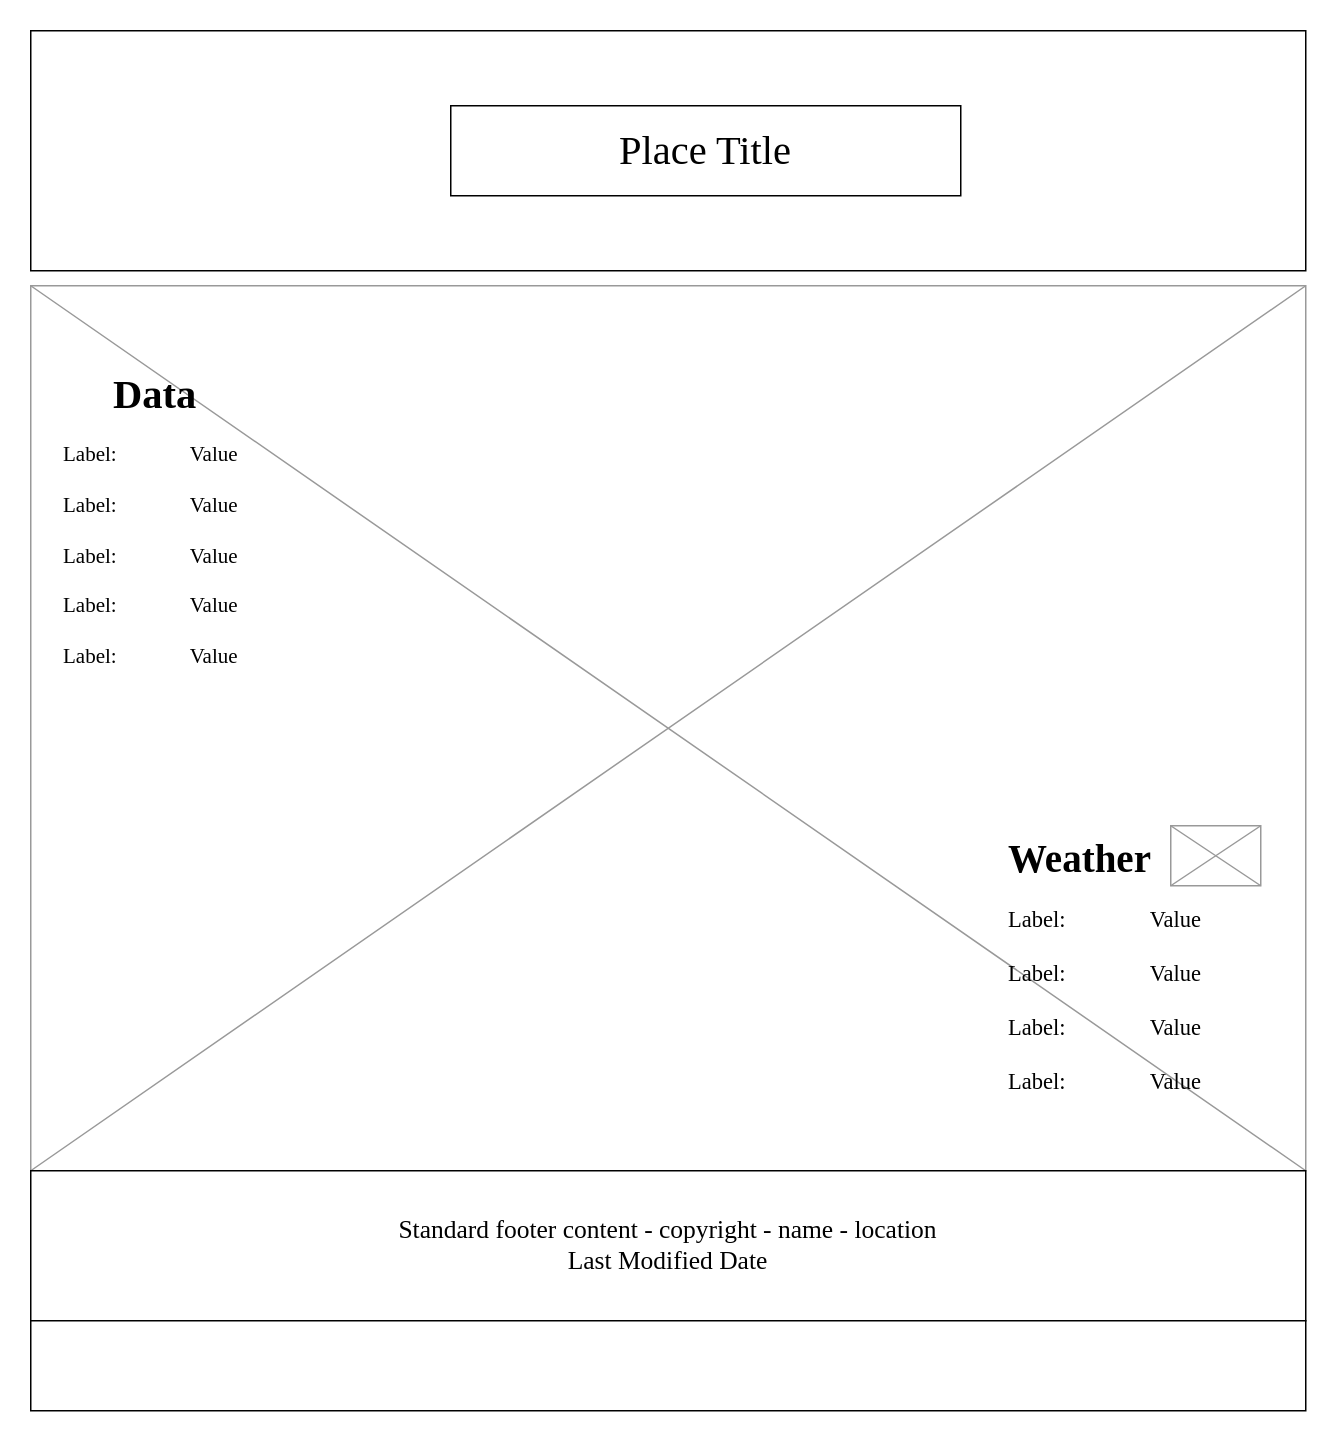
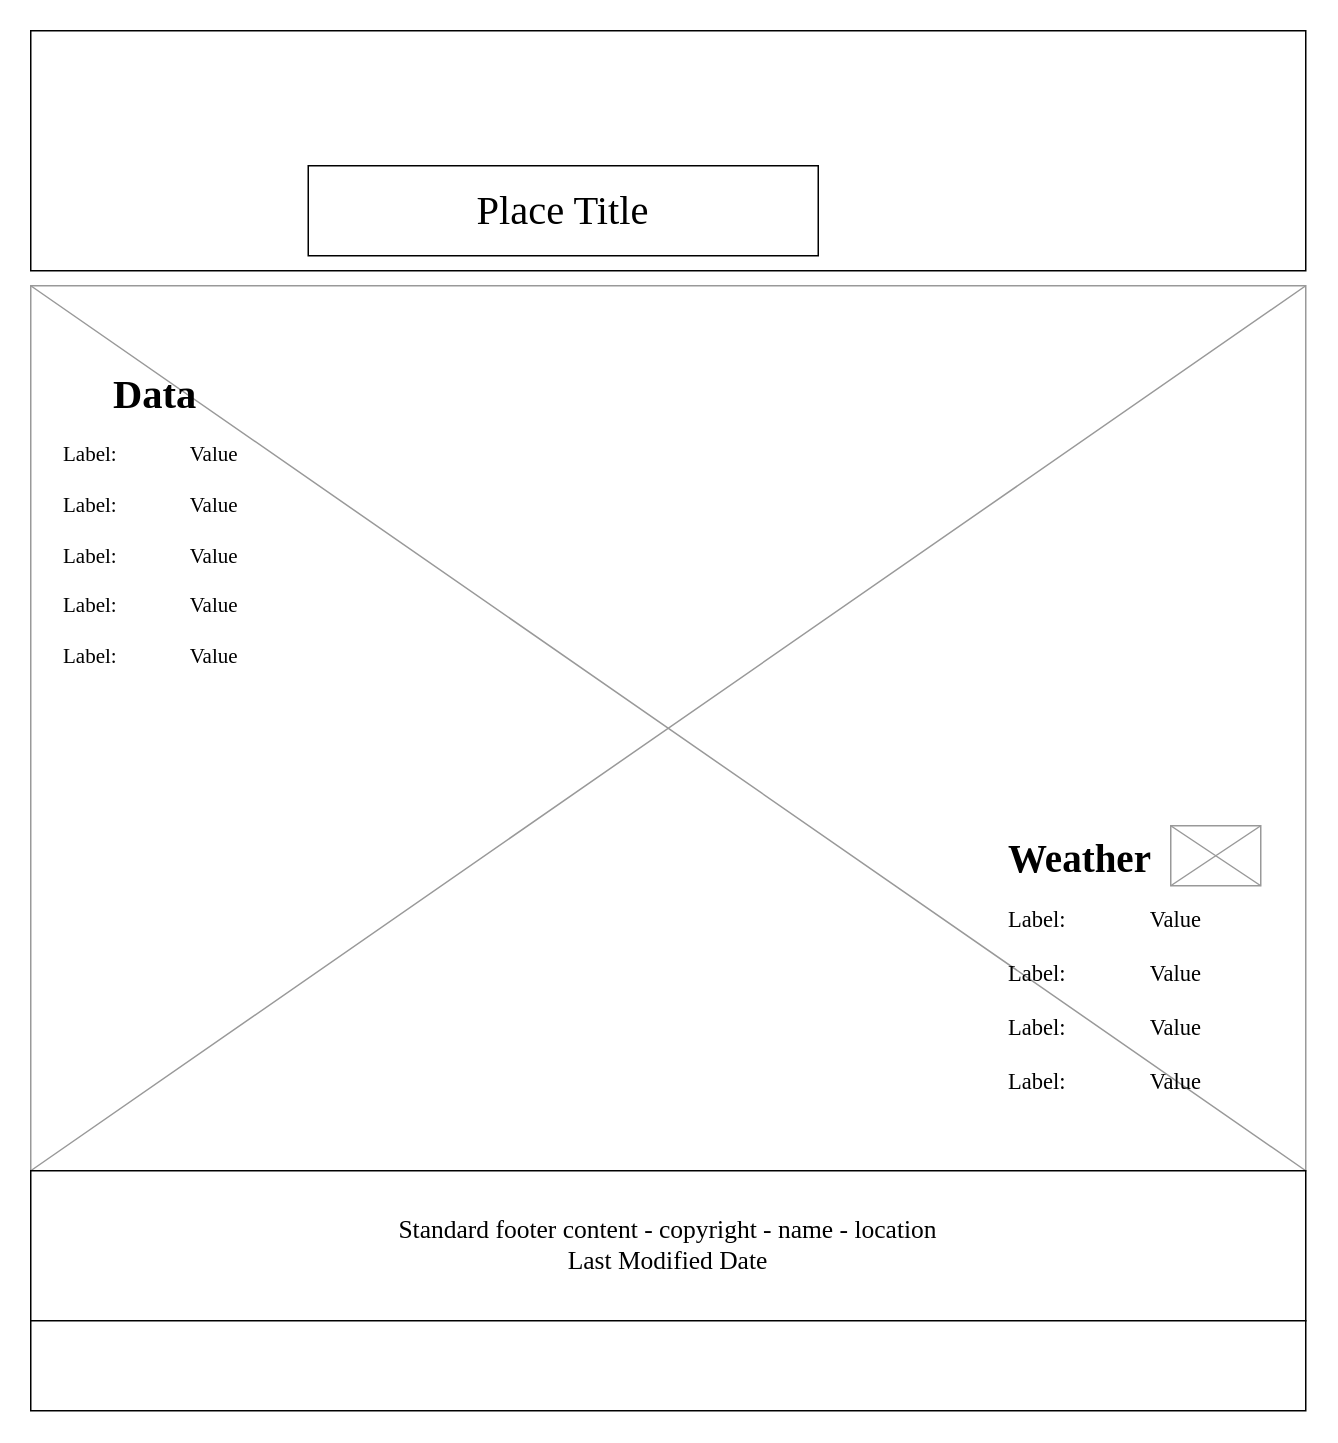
node "Place Title": moved (706, 151) -> (563, 211)
